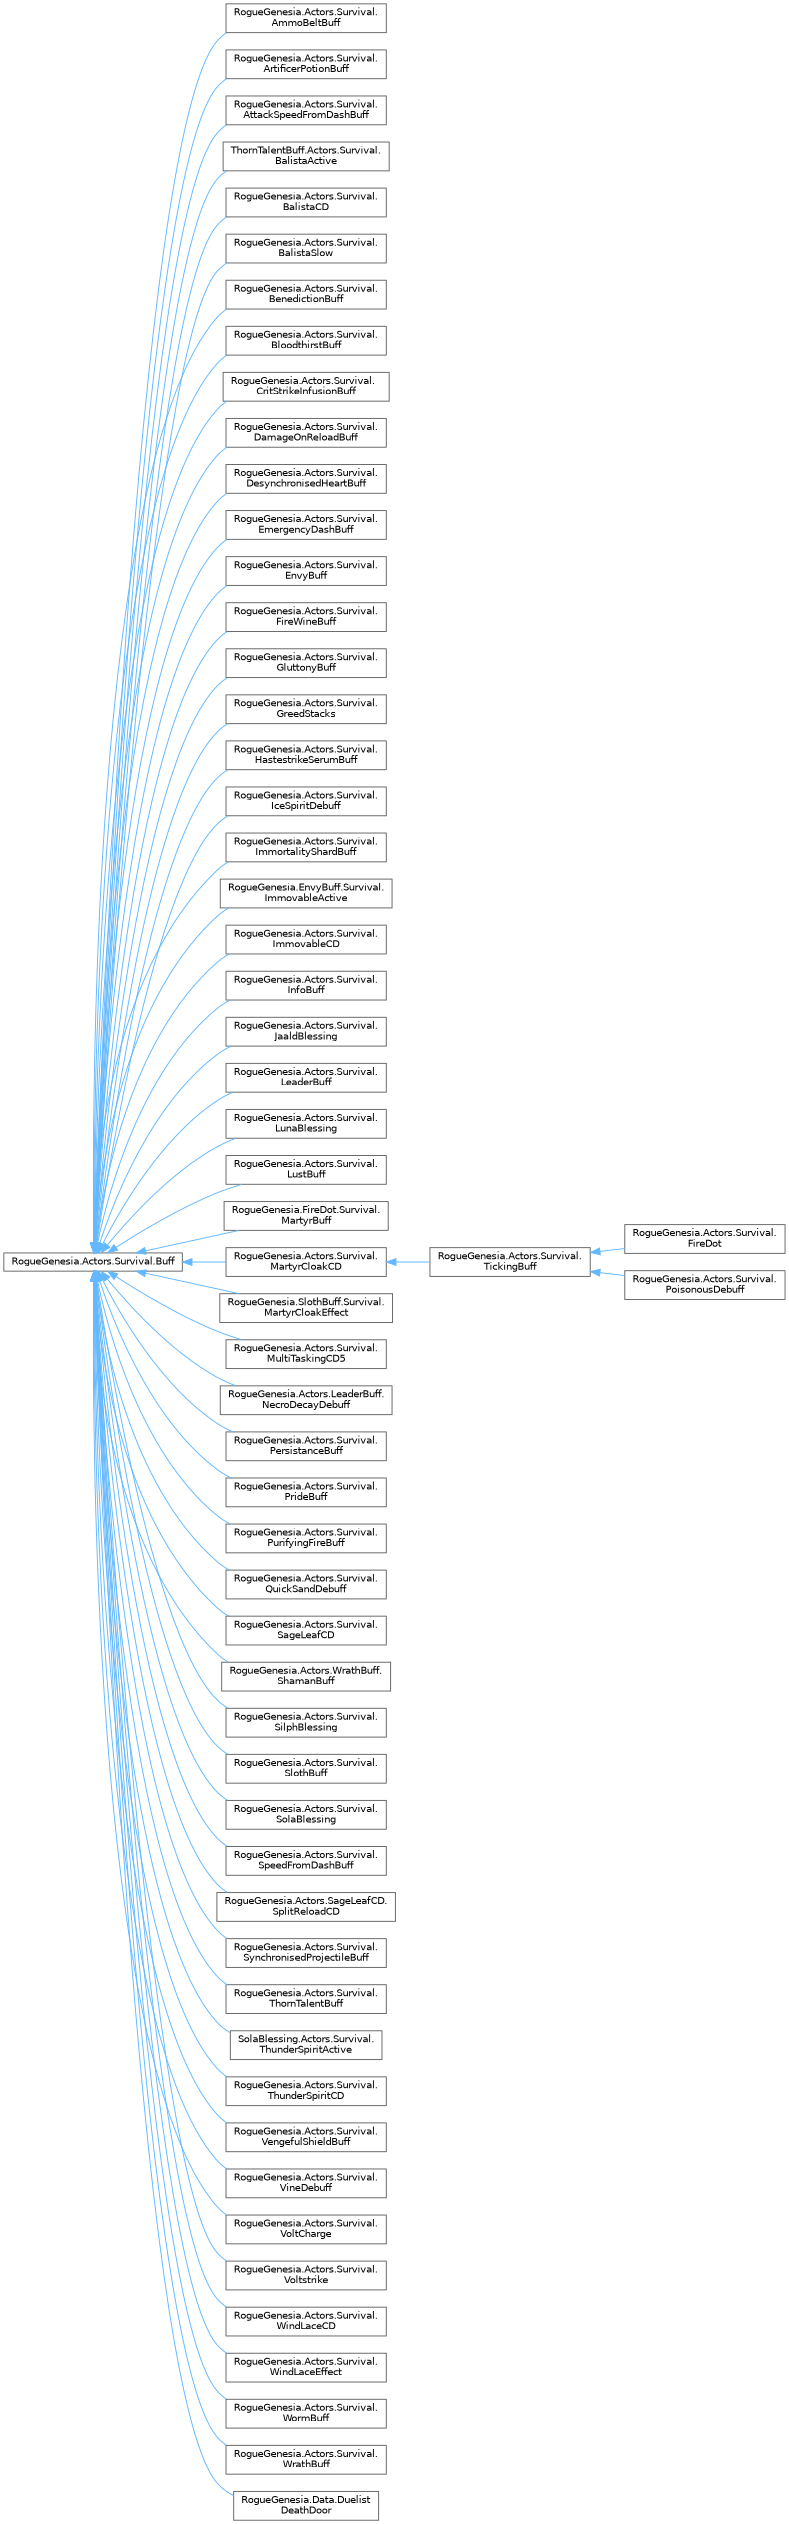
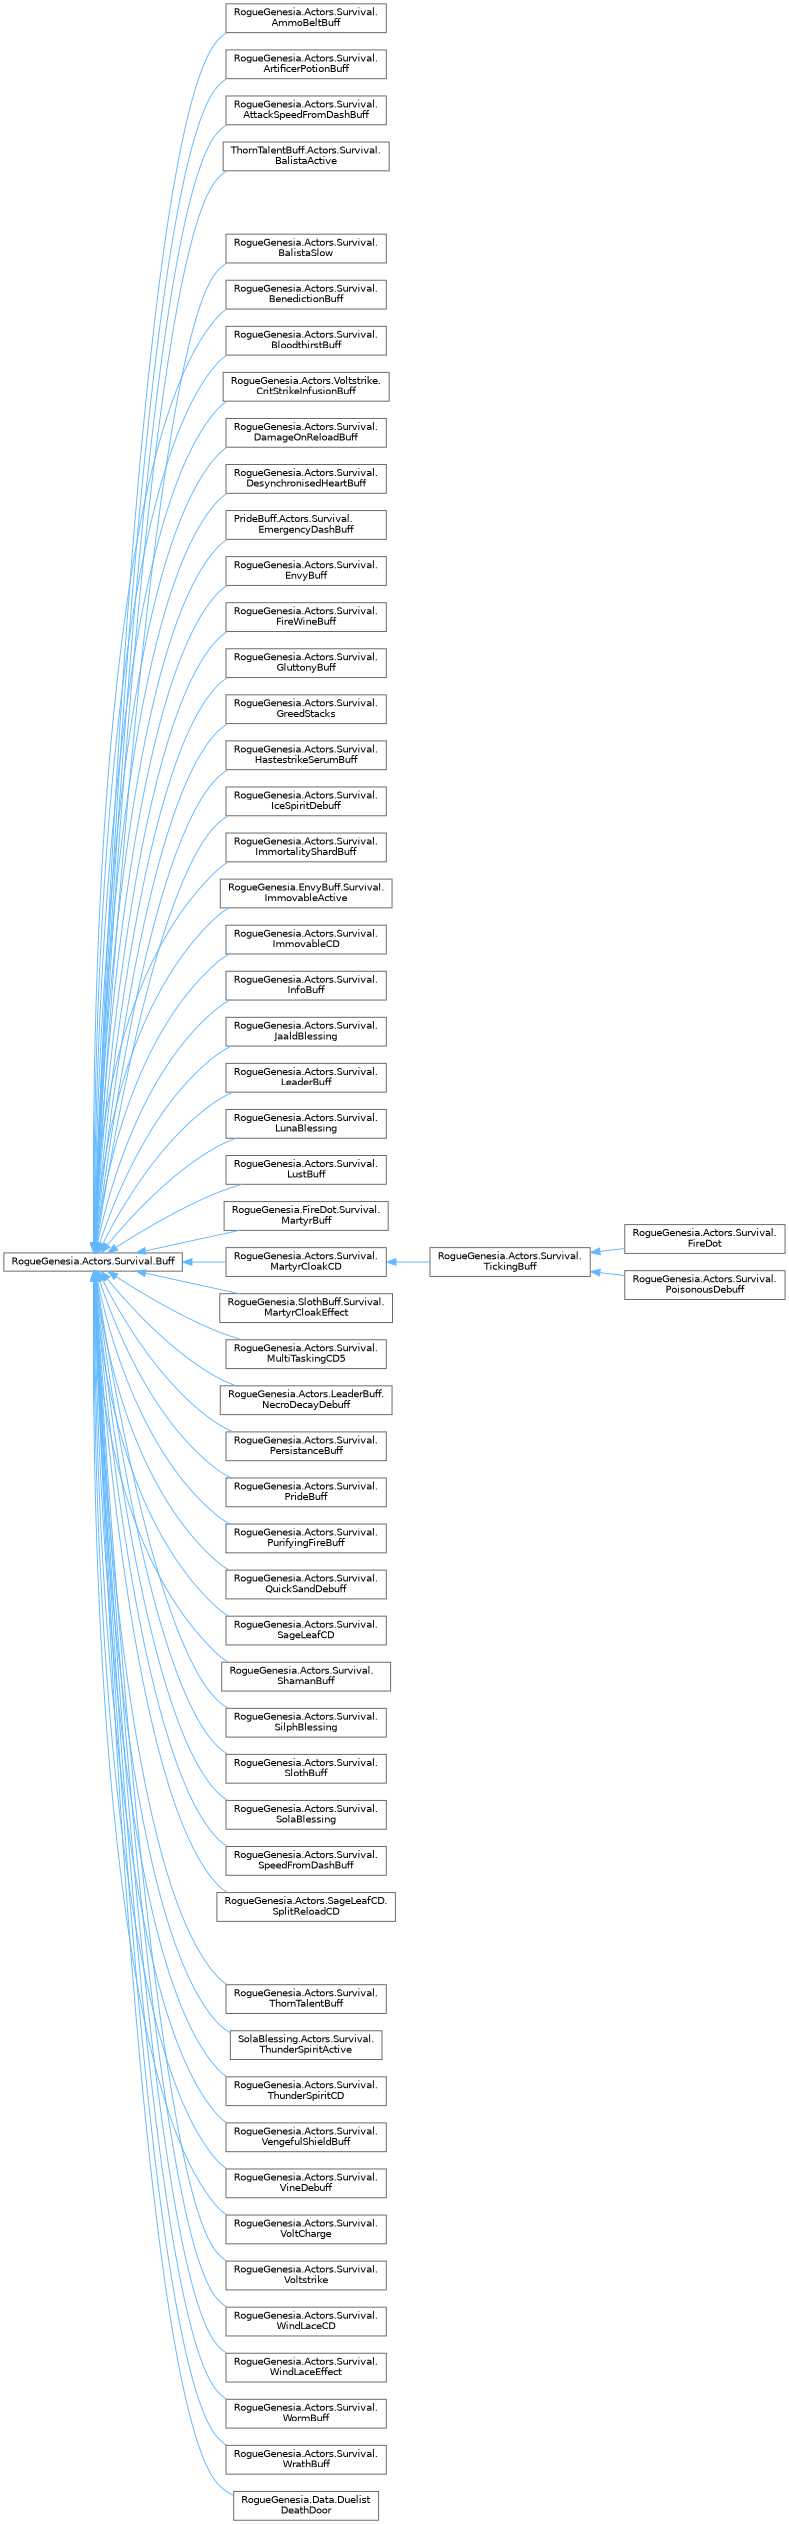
node "RogueGenesia.Actors.Survival. BalistaCD": removed
node "RogueGenesia.Actors.Survival. CritStrikeInfusionBuff": label "RogueGenesia.Actors.Survival. CritStrikeInfusionBuff" -> "RogueGenesia.Actors.Voltstrike. CritStrikeInfusionBuff"
node "RogueGenesia.Actors.Survival. EmergencyDashBuff": label "RogueGenesia.Actors.Survival. EmergencyDashBuff" -> "PrideBuff.Actors.Survival. EmergencyDashBuff"
node "RogueGenesia.Actors.WrathBuff. ShamanBuff": label "RogueGenesia.Actors.WrathBuff. ShamanBuff" -> "RogueGenesia.Actors.Survival. ShamanBuff"
node "RogueGenesia.Actors.Survival. SynchronisedProjectileBuff": removed
